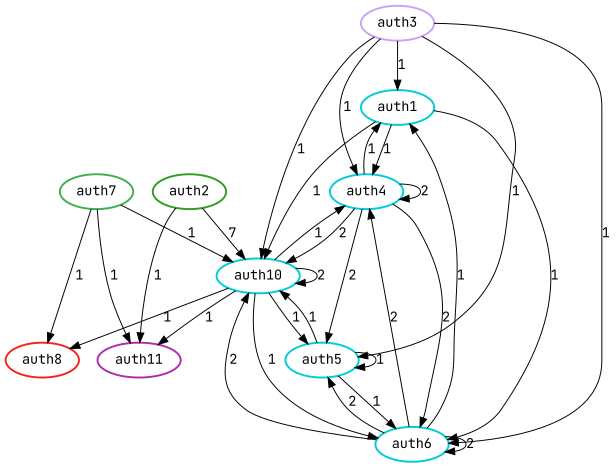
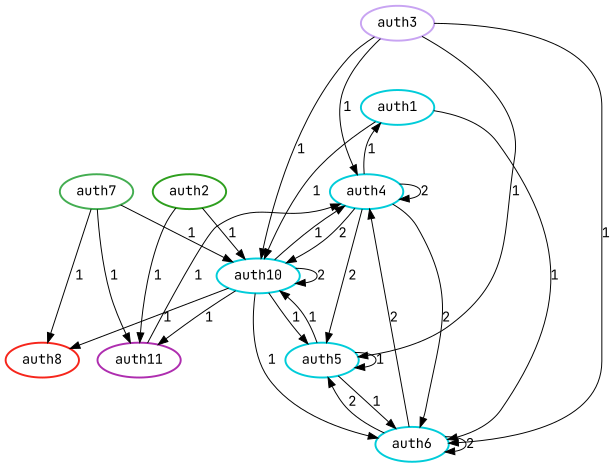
edge "auth3" -> "auth1": removed, label "1"
edge "auth1" -> "auth4": now "auth11" -> "auth4"
edge "auth2" -> "auth10": label "7" -> "1"
edge "auth6" -> "auth1": removed, label "1"
edge "auth6" -> "auth10": removed, label "2"
